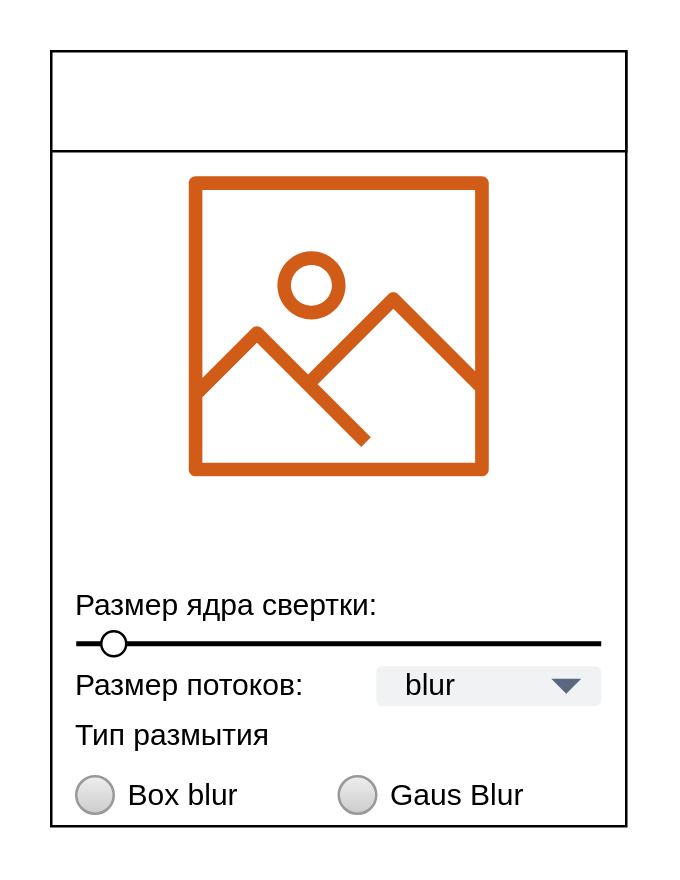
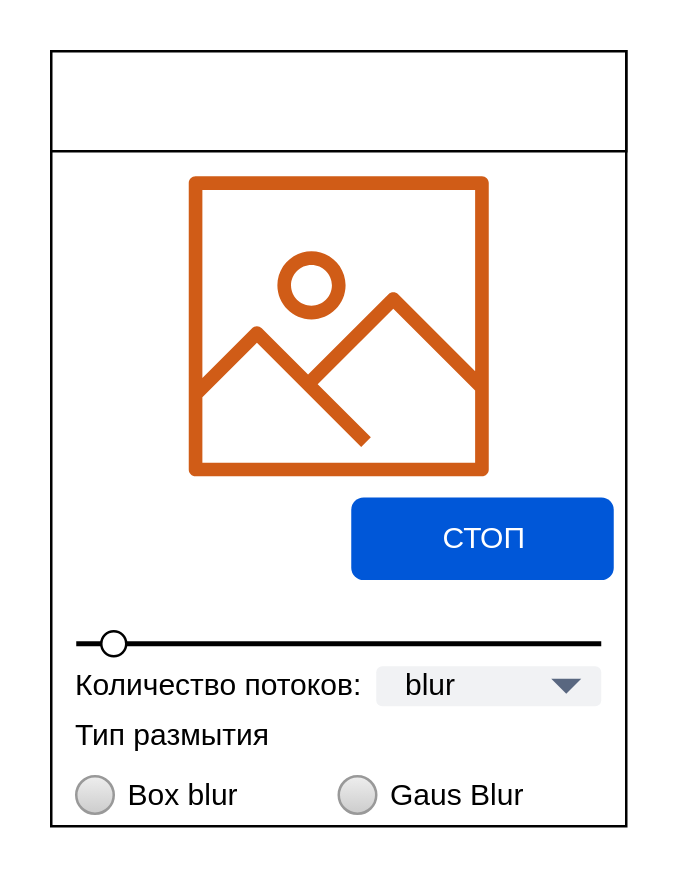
node "СТОП": added
node "Размер ядра свертки:": removed
node "Размер потоков:": label "Размер потоков:" -> "Количество потоков:"
